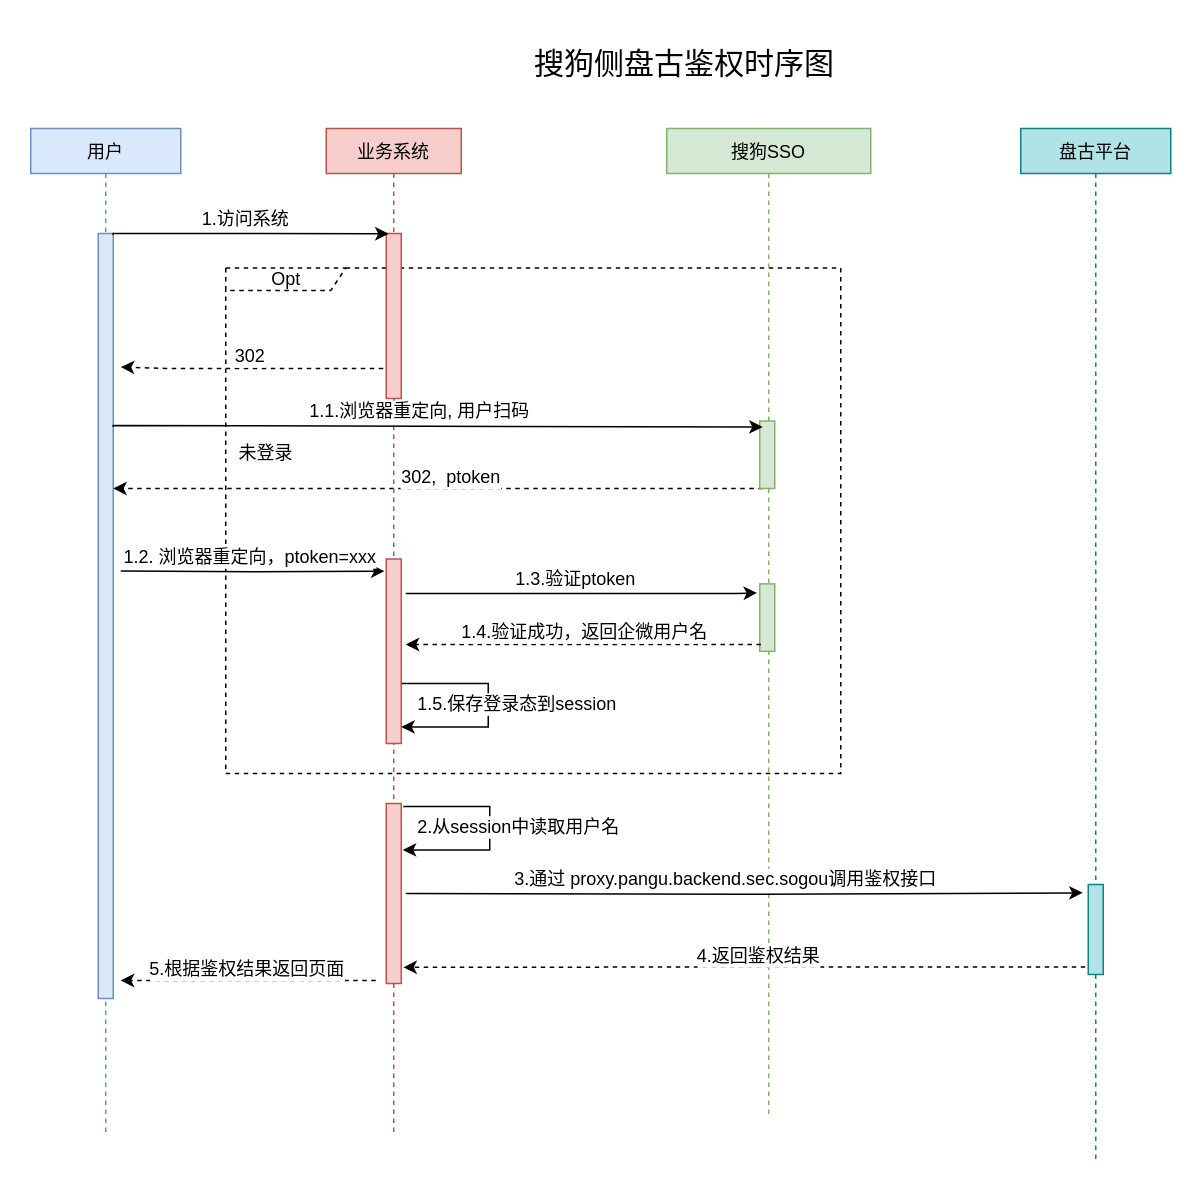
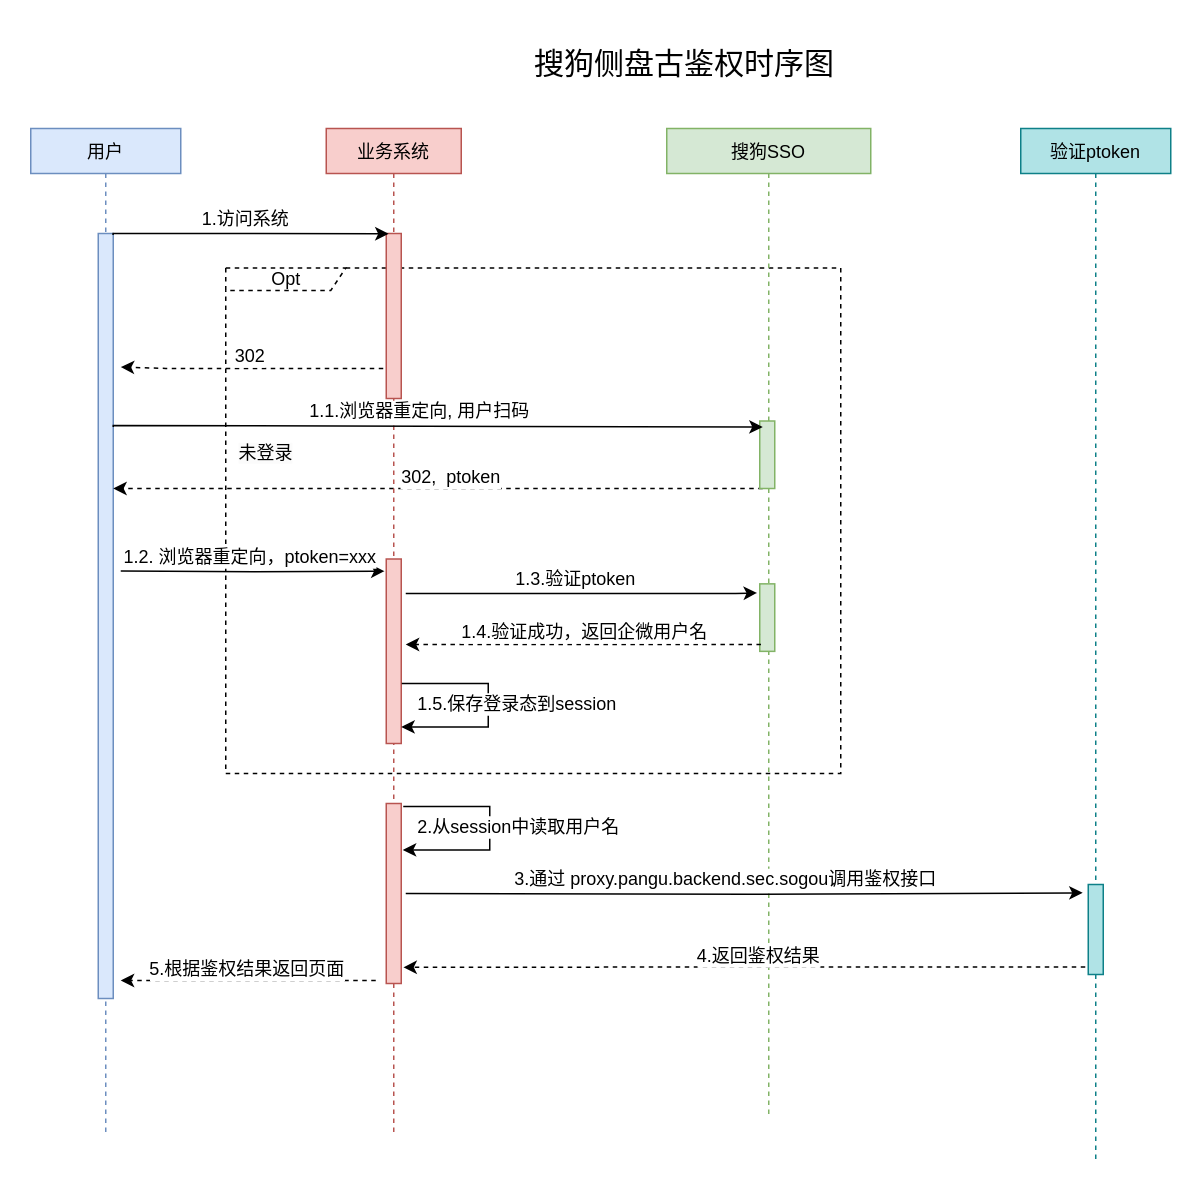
node "盘古平台": label "盘古平台" -> "验证ptoken"
